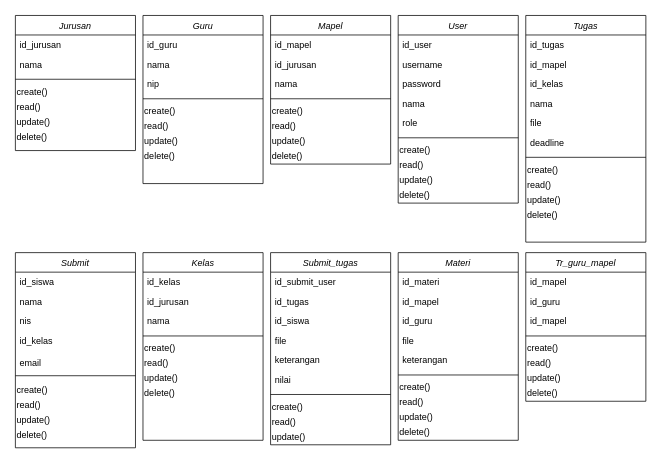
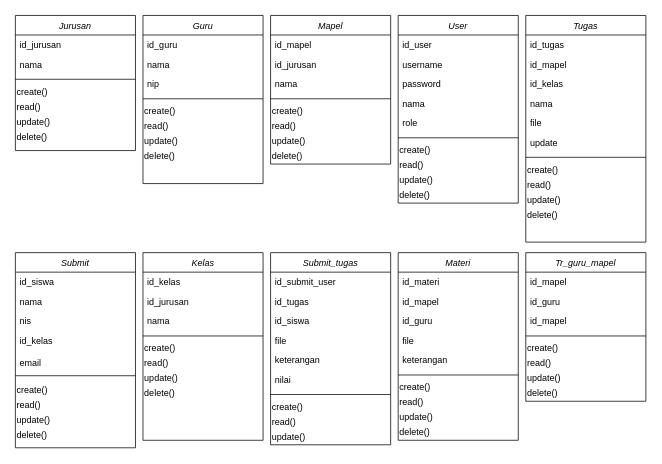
node "deadline": label "deadline" -> "update"
